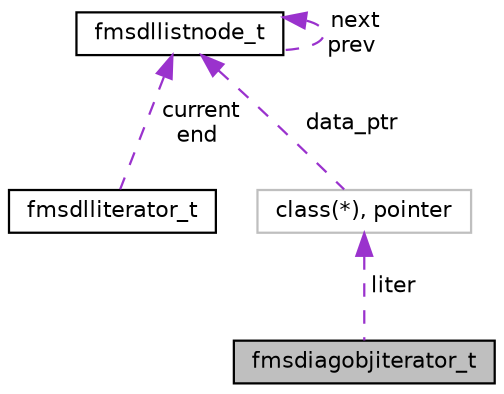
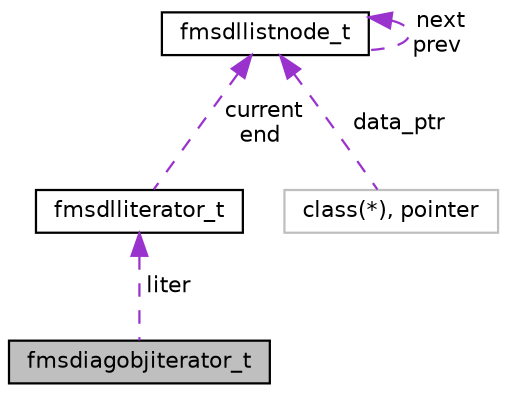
edge "fmsdiagobjiterator_t" -> "class(*), pointer": now "fmsdiagobjiterator_t" -> "fmsdlliterator_t"
